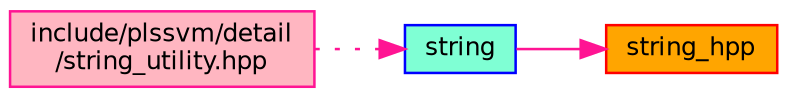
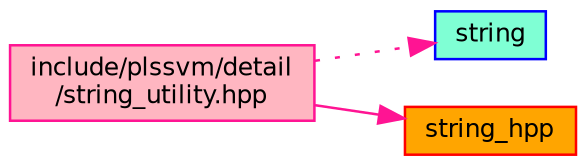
edge "string" -> "string_hpp": now "include/plssvm/detail /string_utility.hpp" -> "string_hpp"
